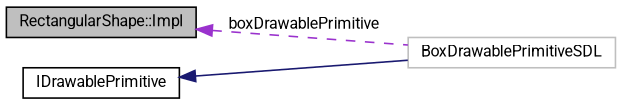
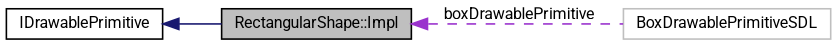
edge "BoxDrawablePrimitiveSDL" -> "IDrawablePrimitive": now "RectangularShape::Impl" -> "IDrawablePrimitive"
